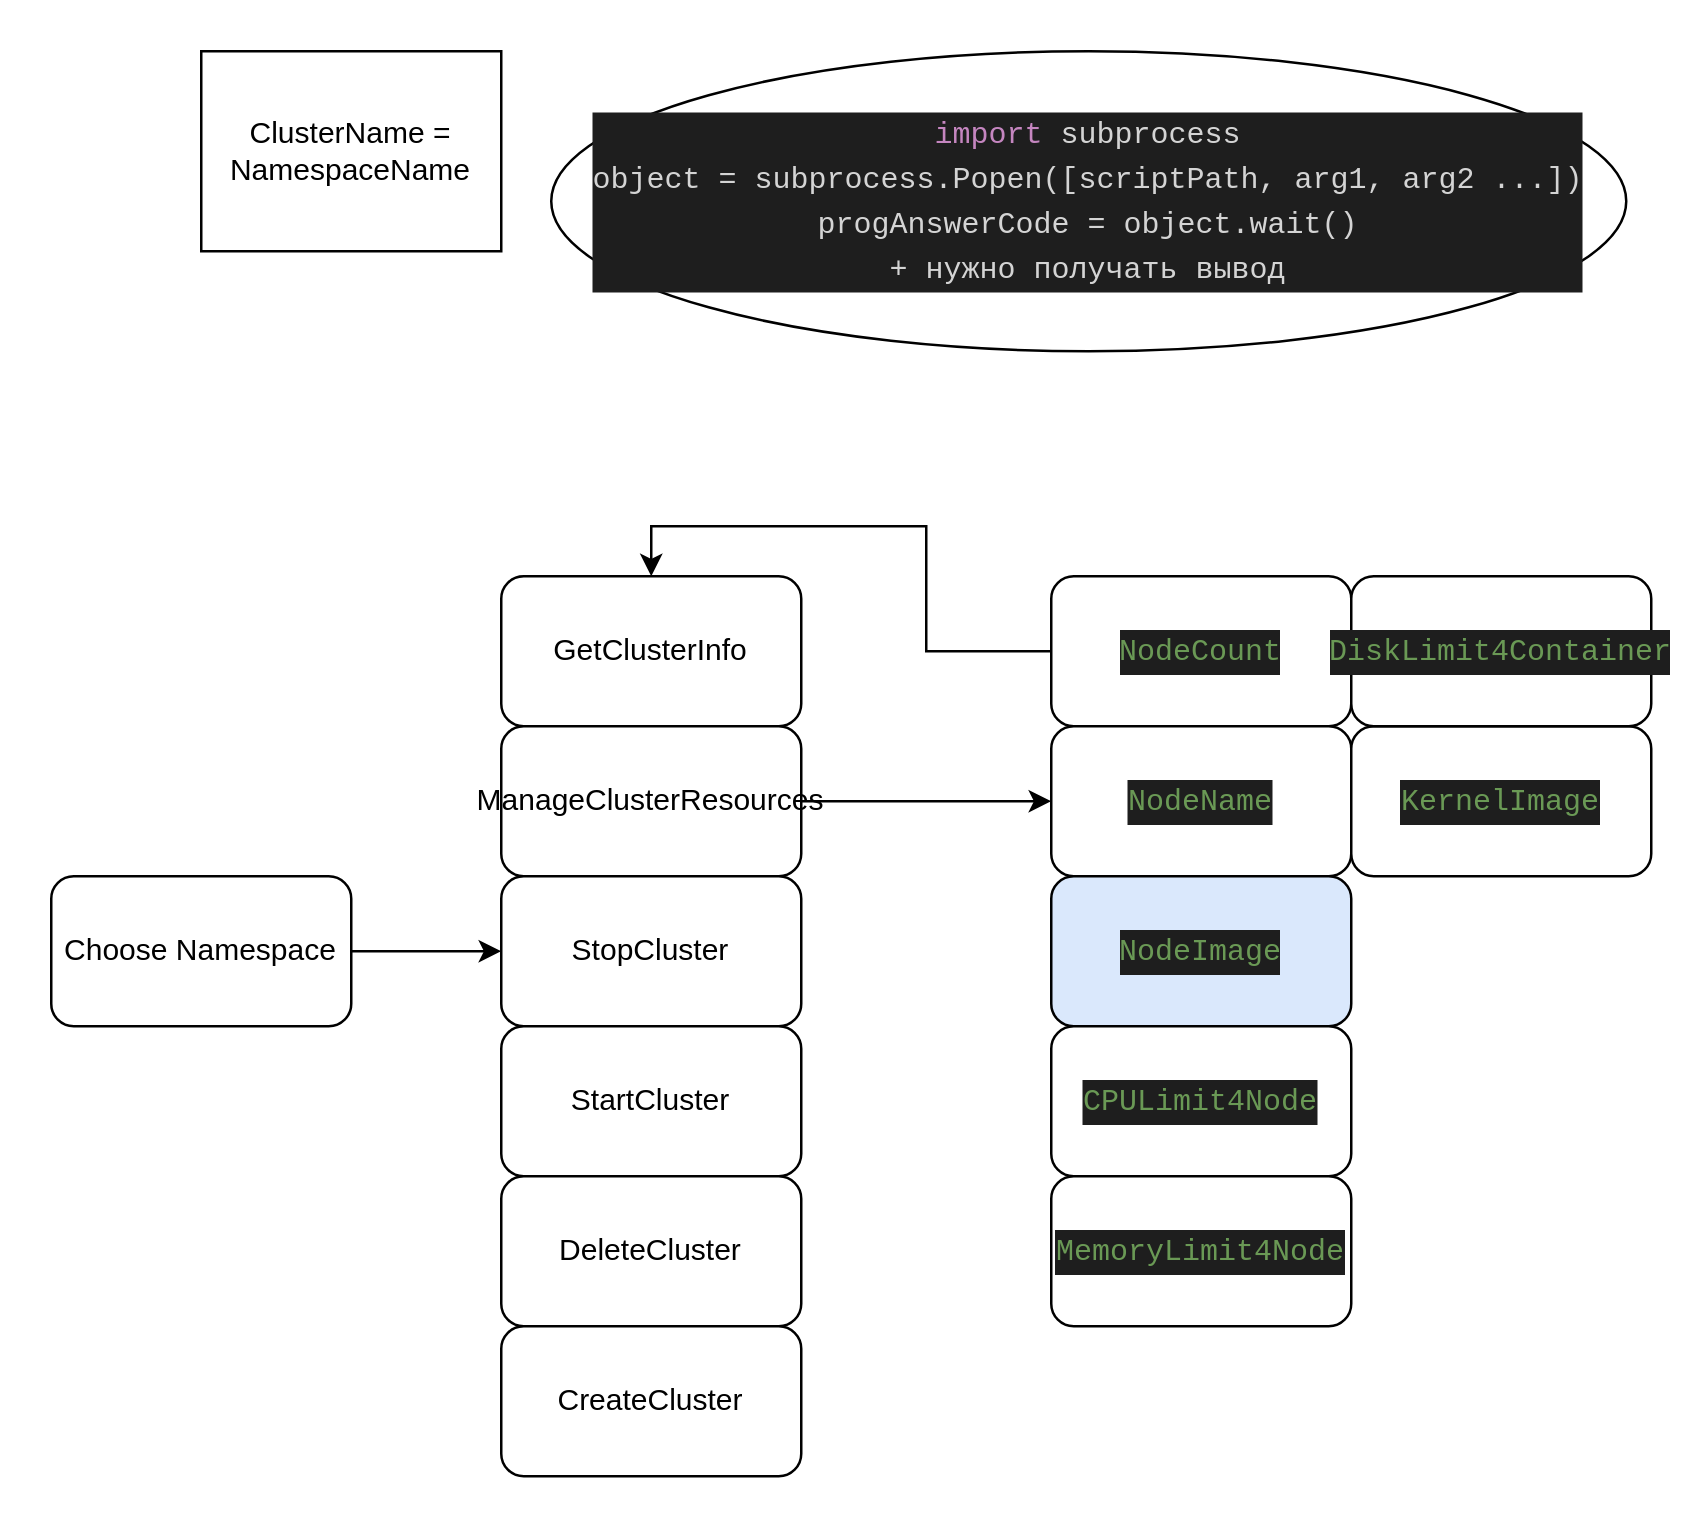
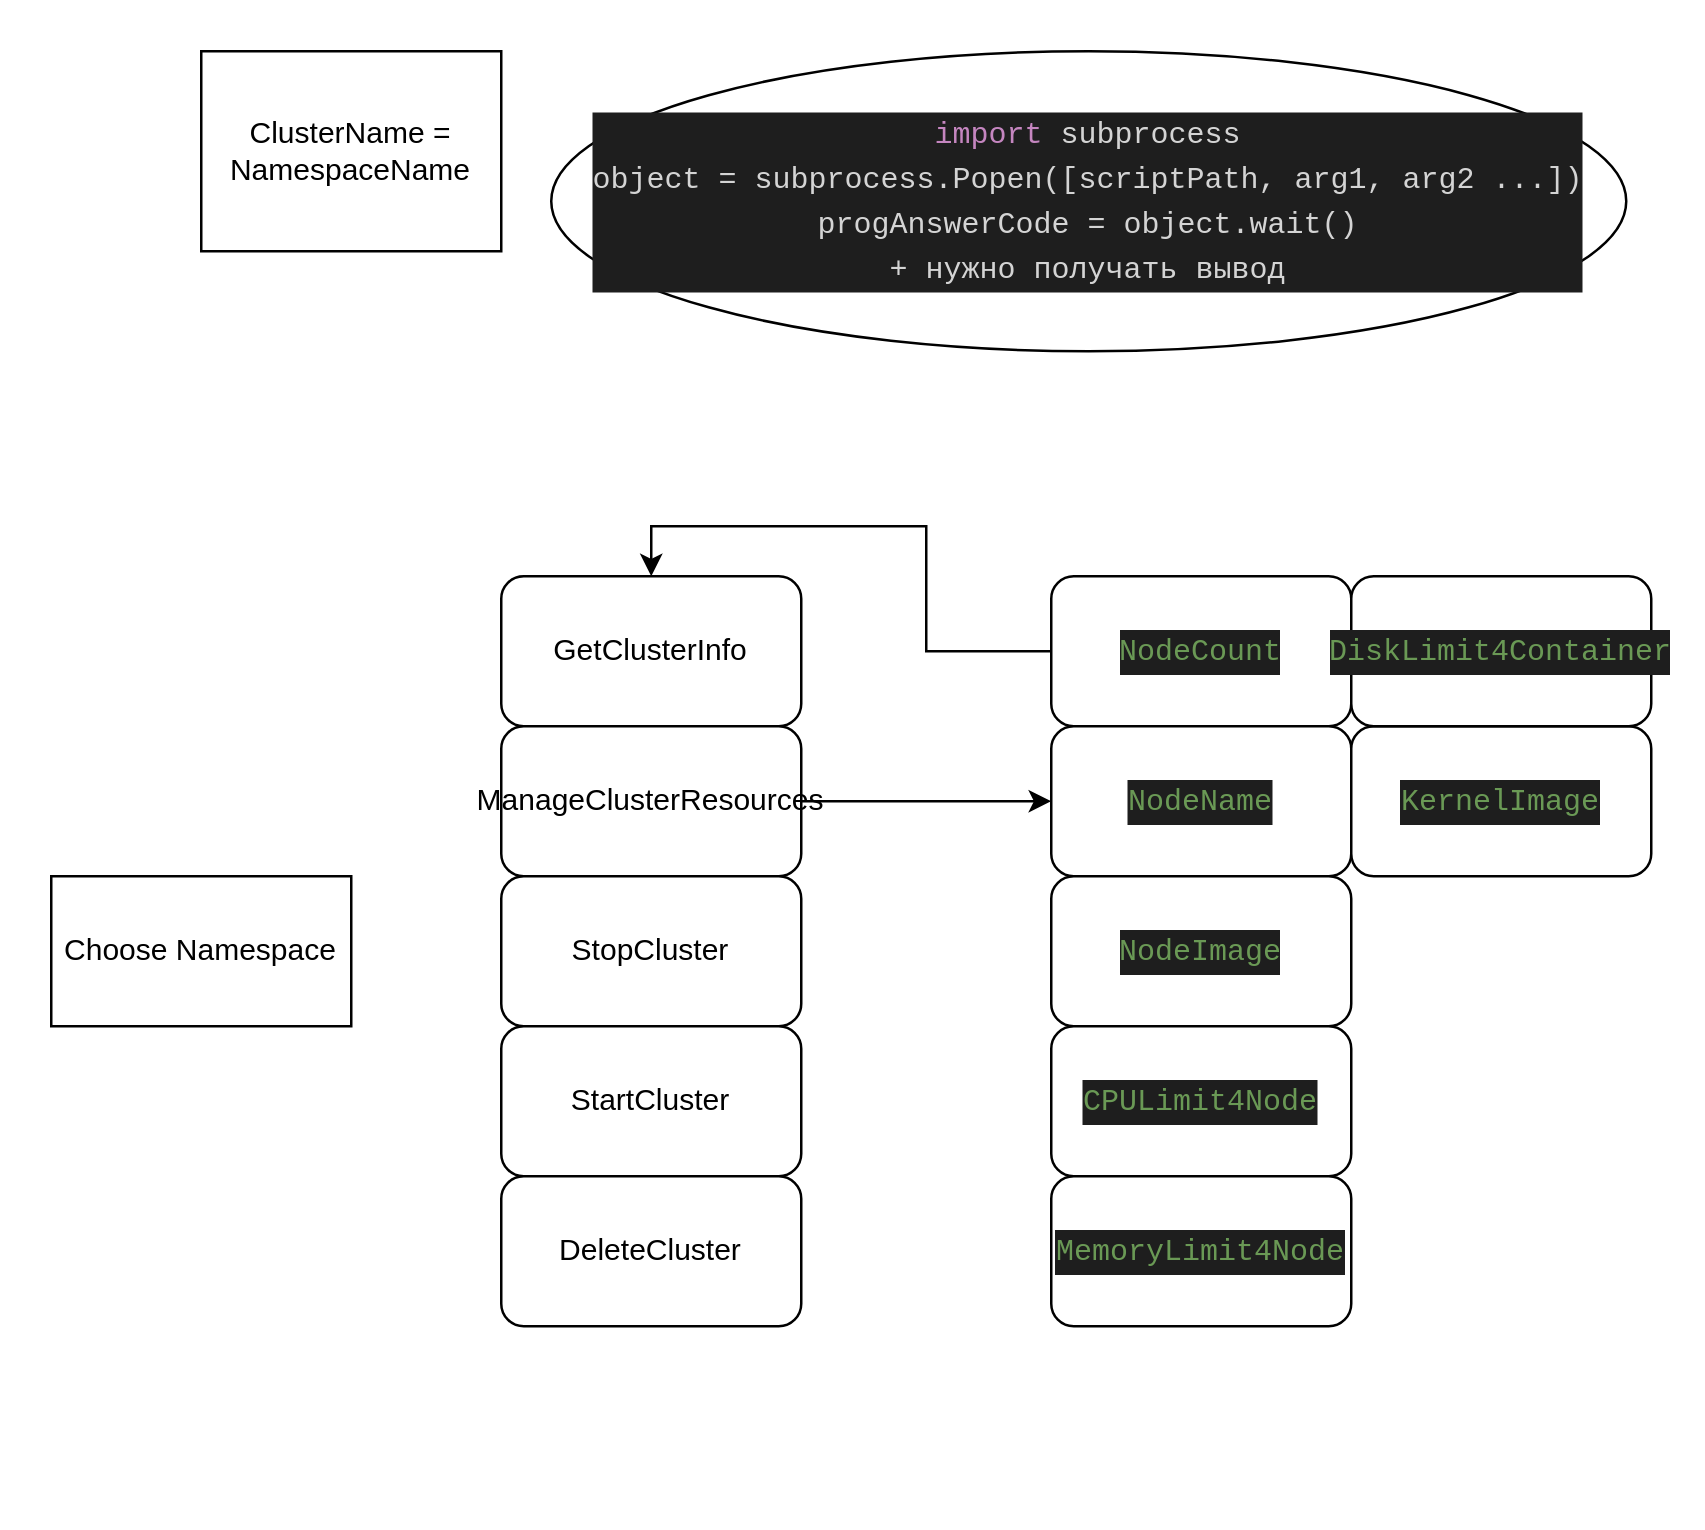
node "Choose Namespace": shape rounded rectangle -> rectangle
edge "Choose Namespace" -> "StopCluster": removed
node "NodeImage": fillcolor #dae8fc -> #ffffff
node "CreateCluster": removed
